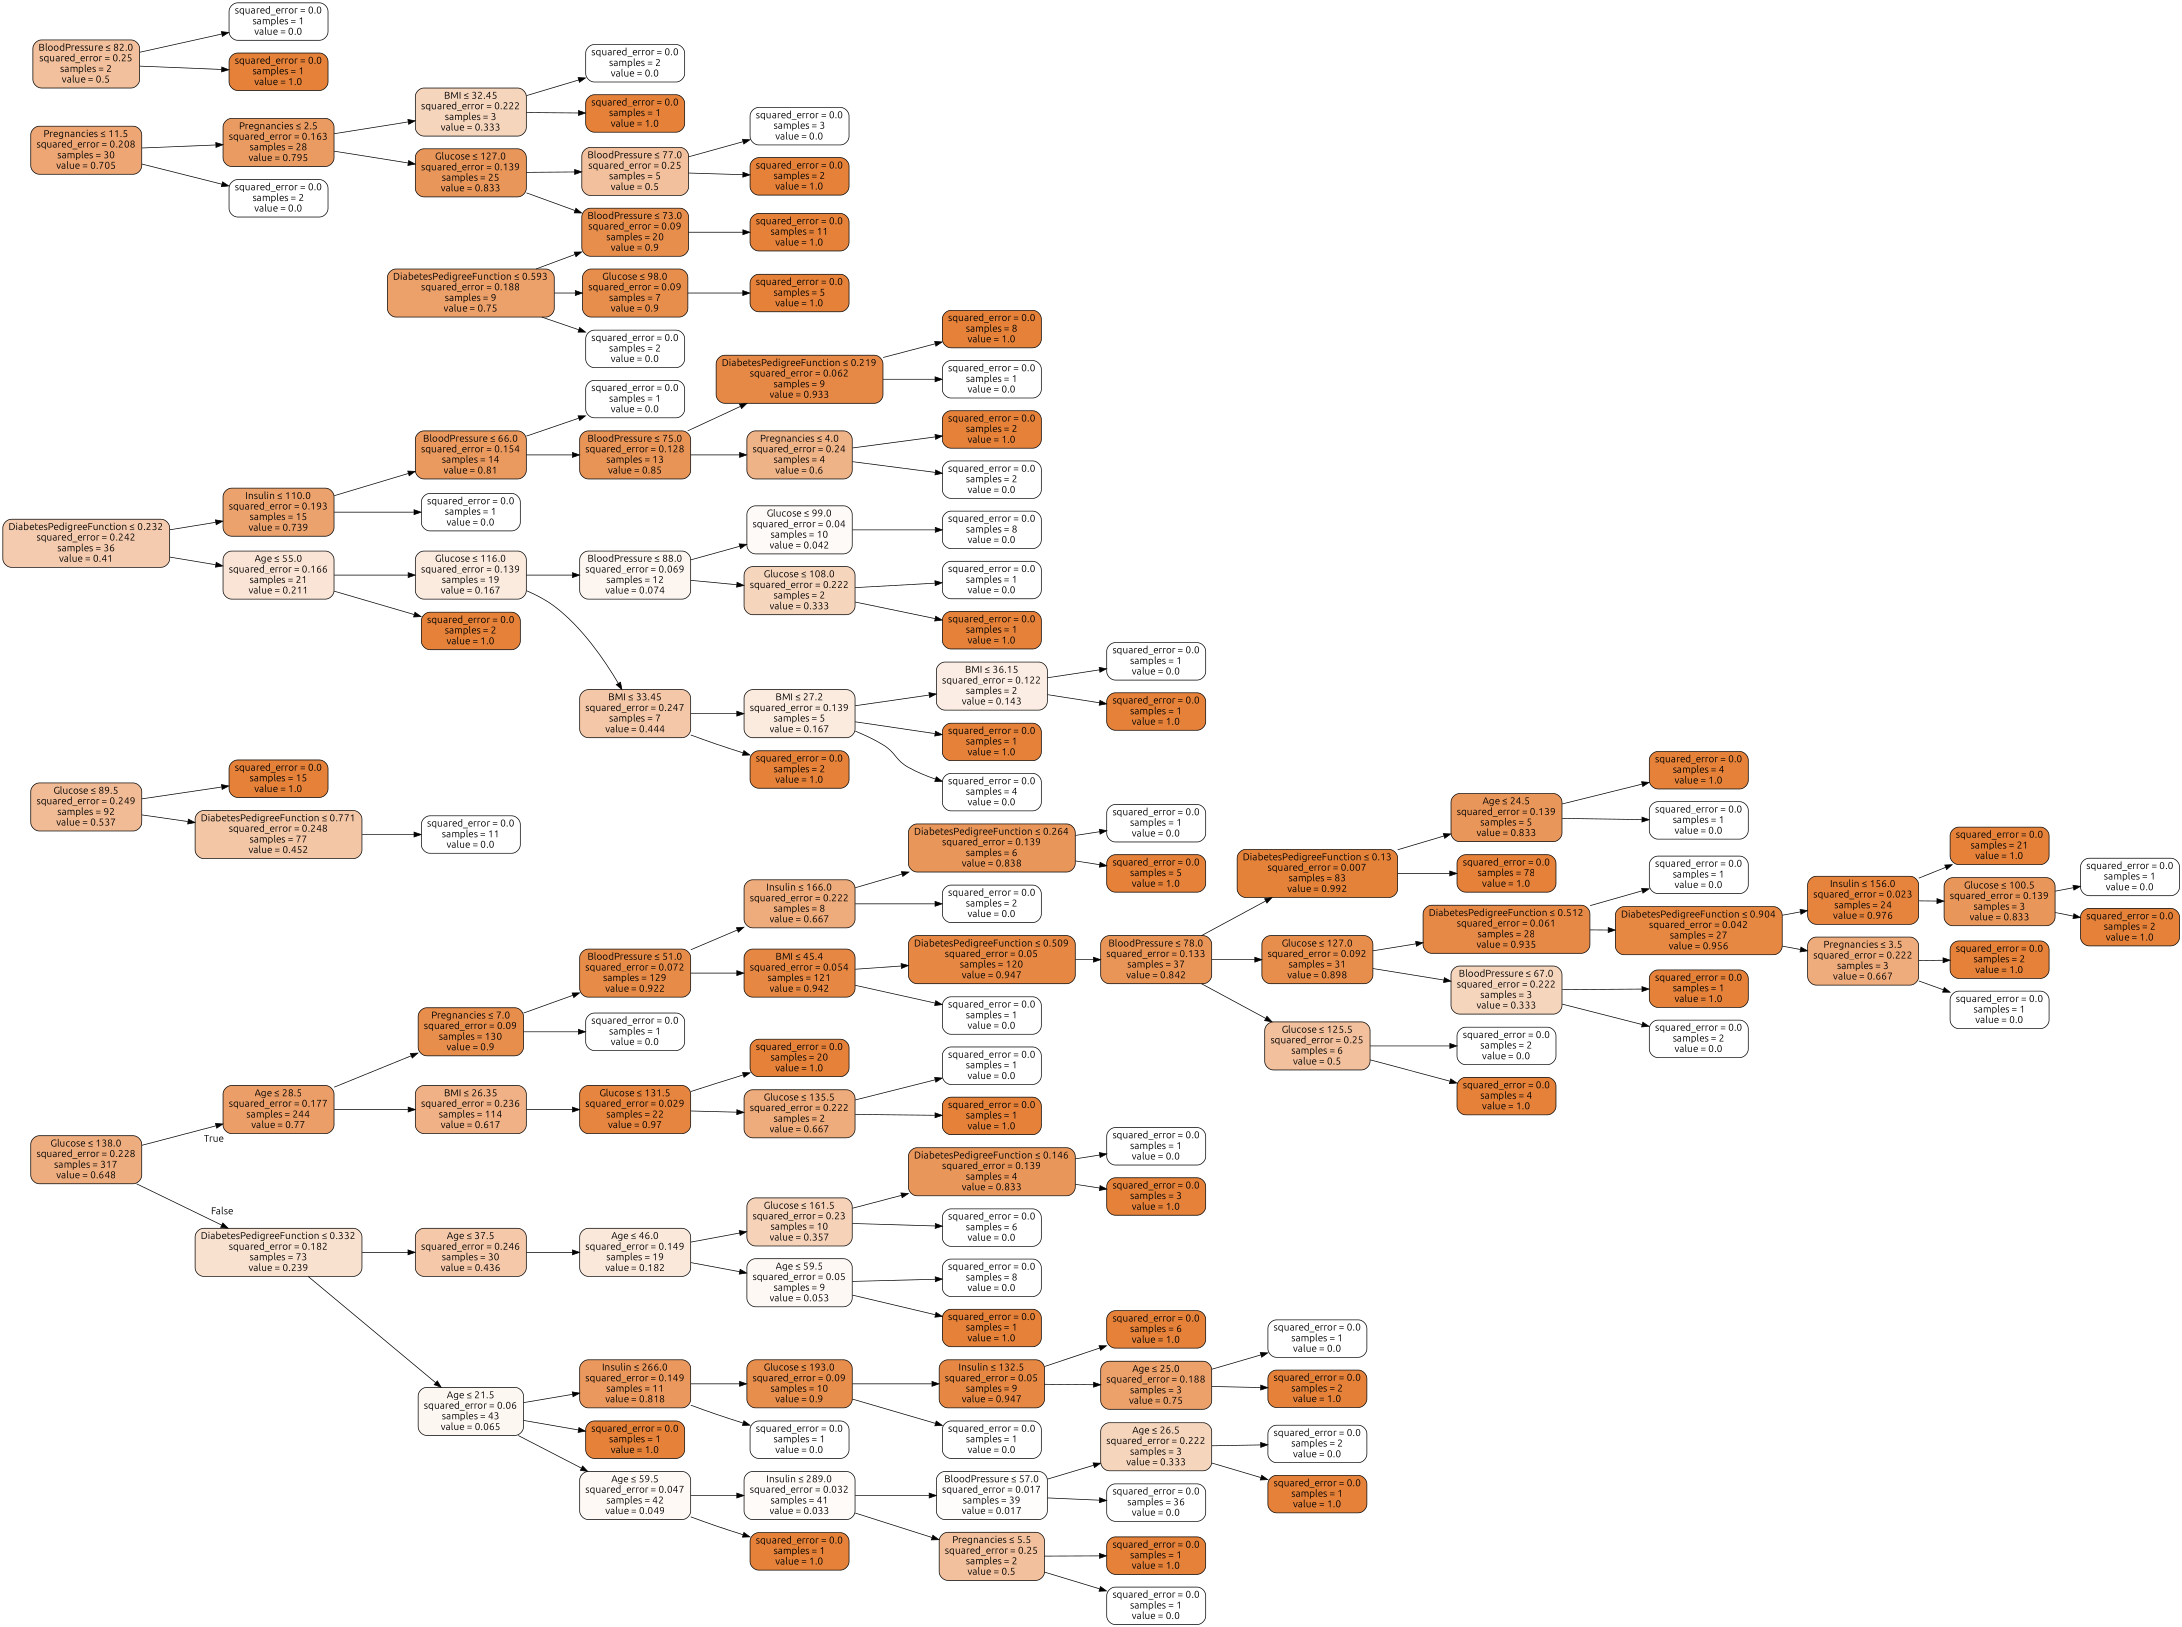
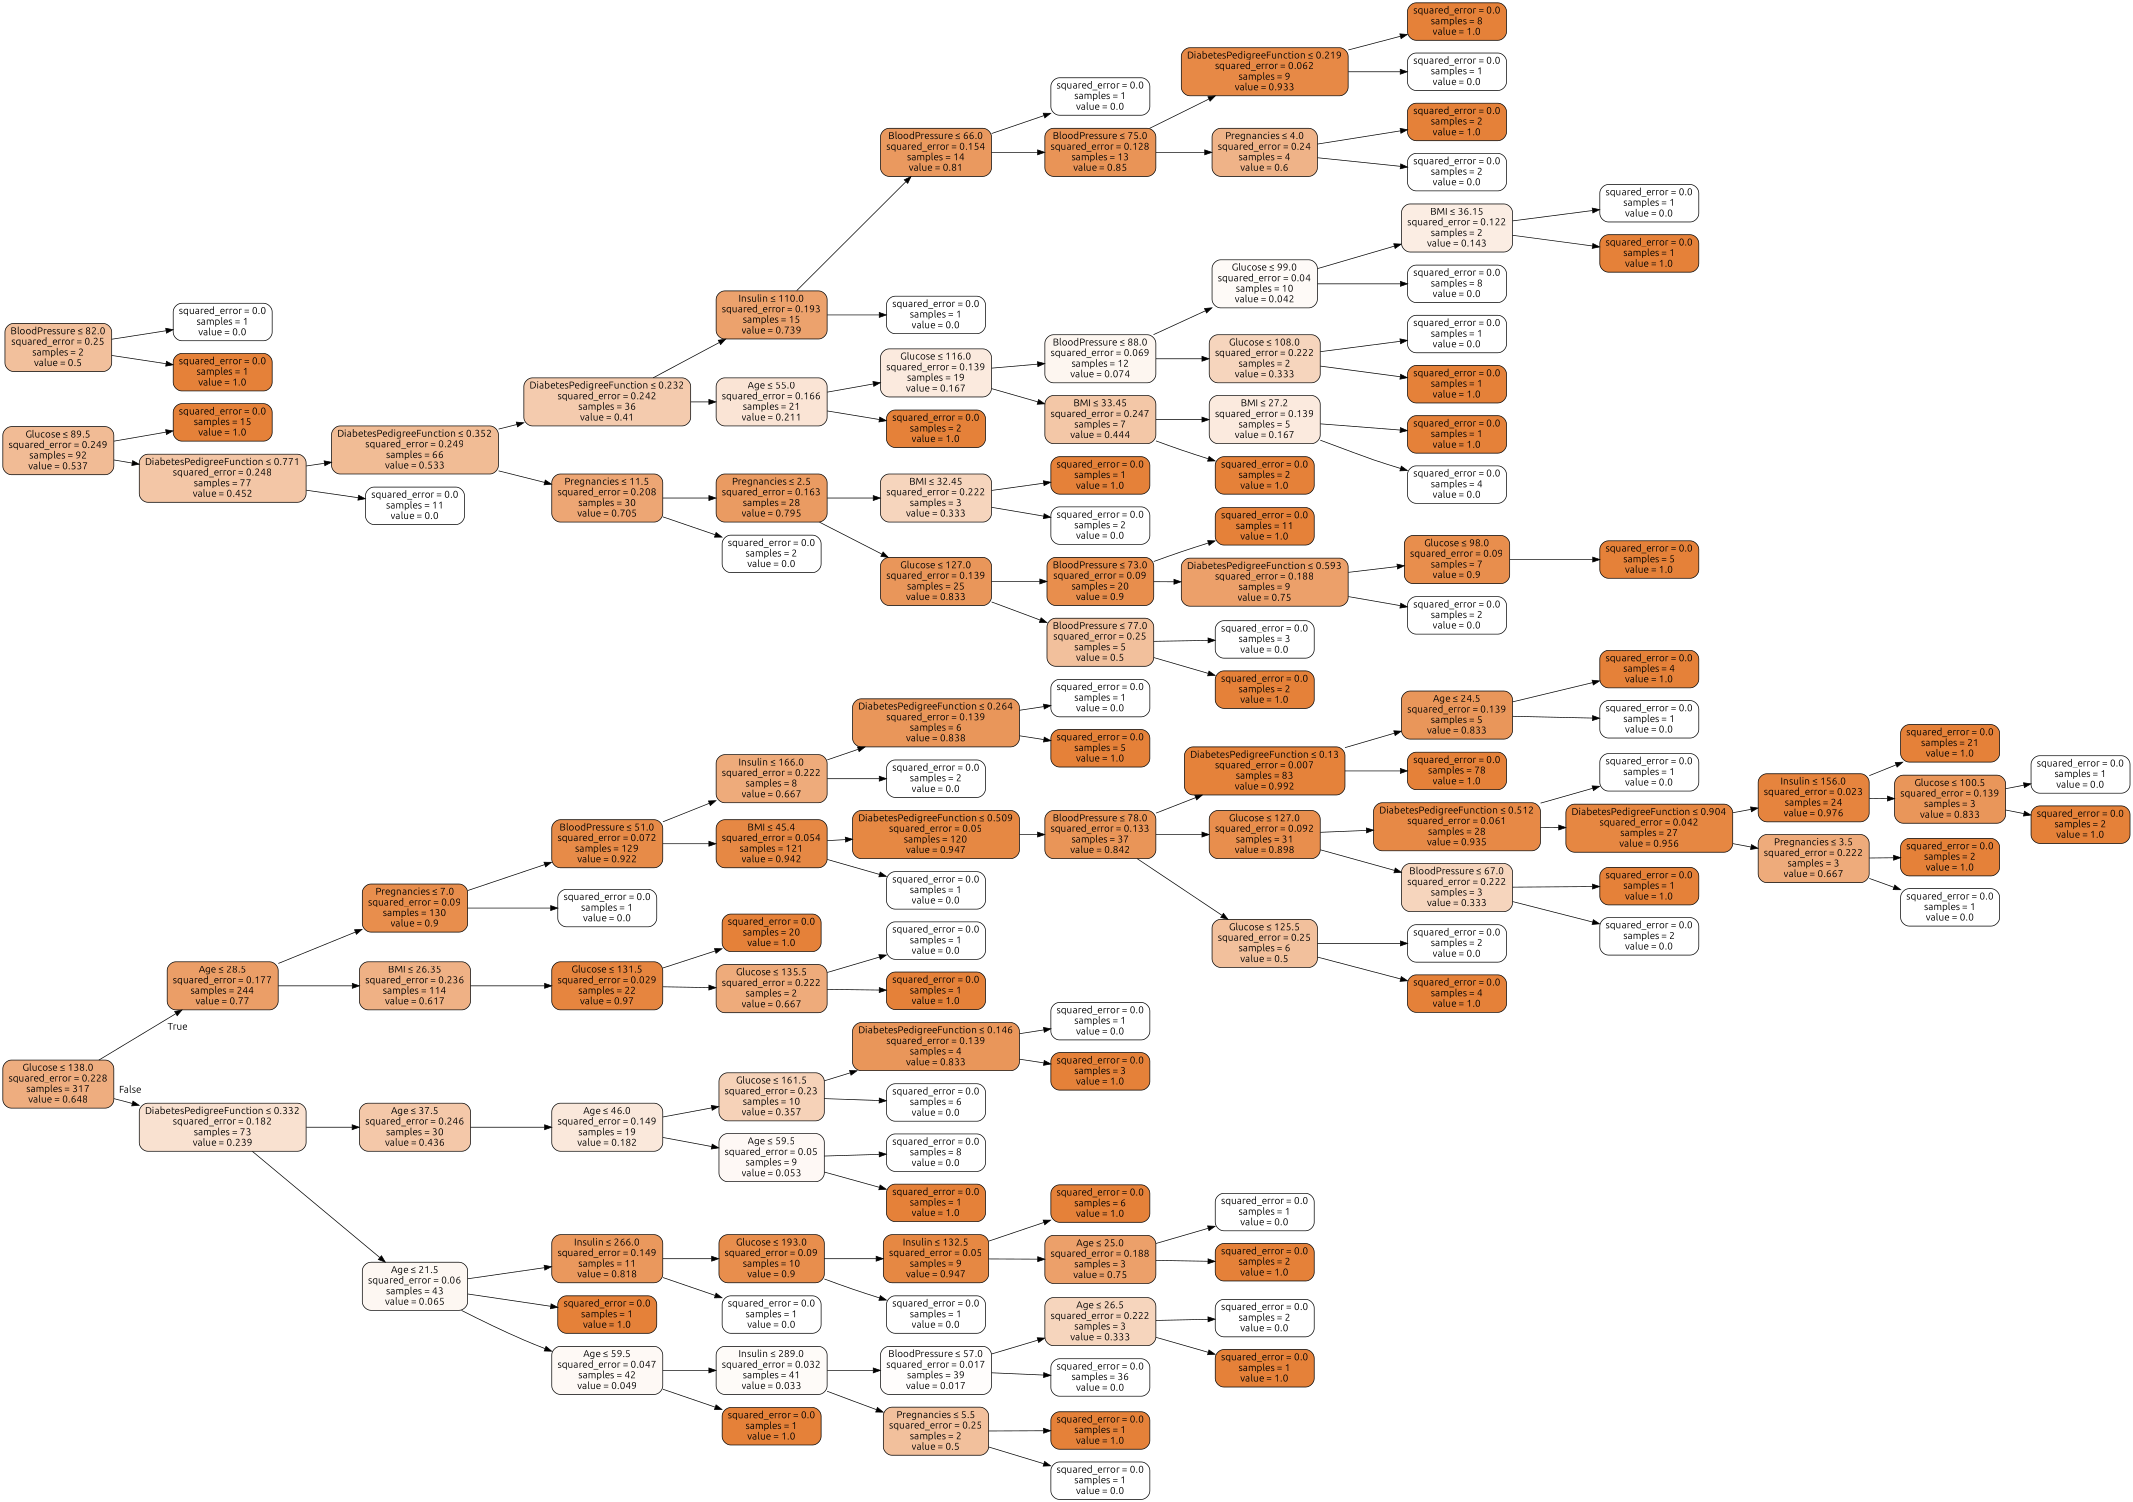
edge "DiabetesPedigreeFunction ≤ 0.593" -> "BloodPressure ≤ 73.0": reversed
node "DiabetesPedigreeFunction ≤ 0.352": added
edge "BMI ≤ 27.2" -> "BMI ≤ 36.15": now "Glucose ≤ 99.0" -> "BMI ≤ 36.15"
